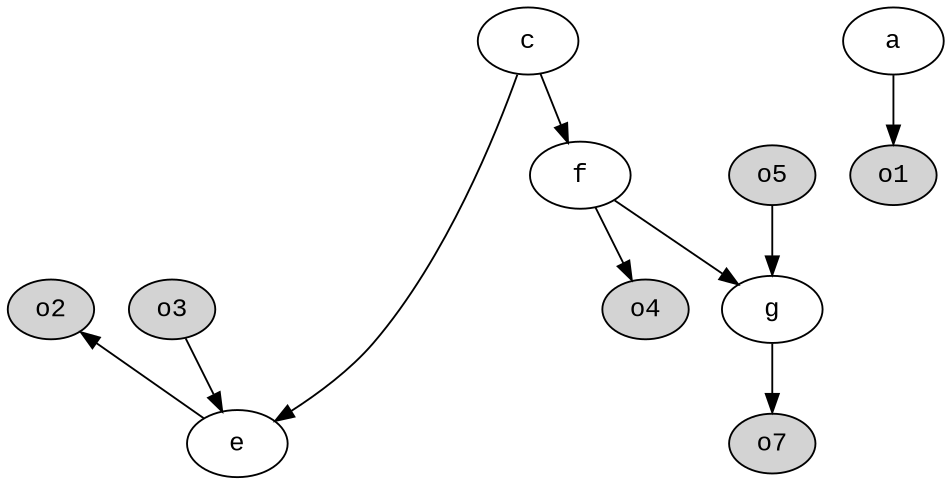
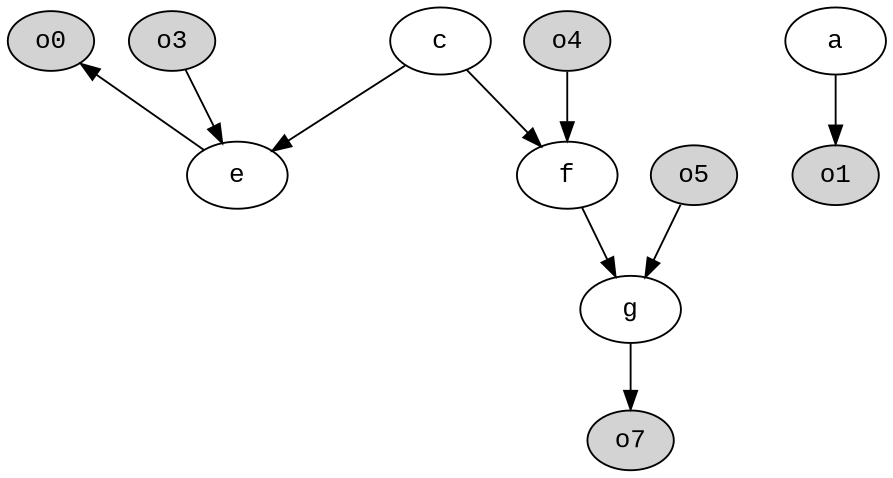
edge "f" -> "o4": reversed
node "o2": label "o2" -> "o0"
